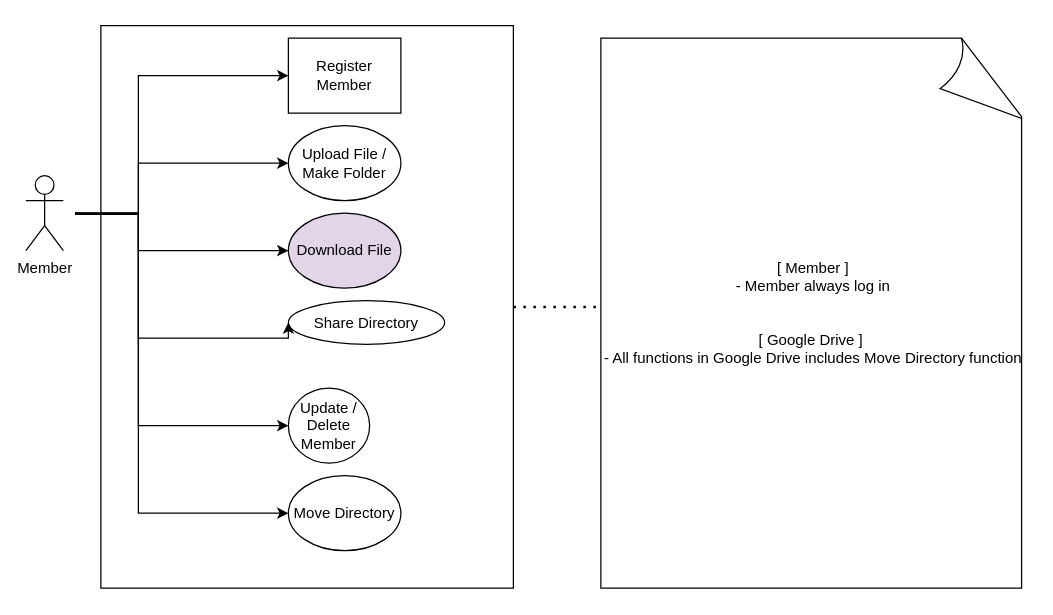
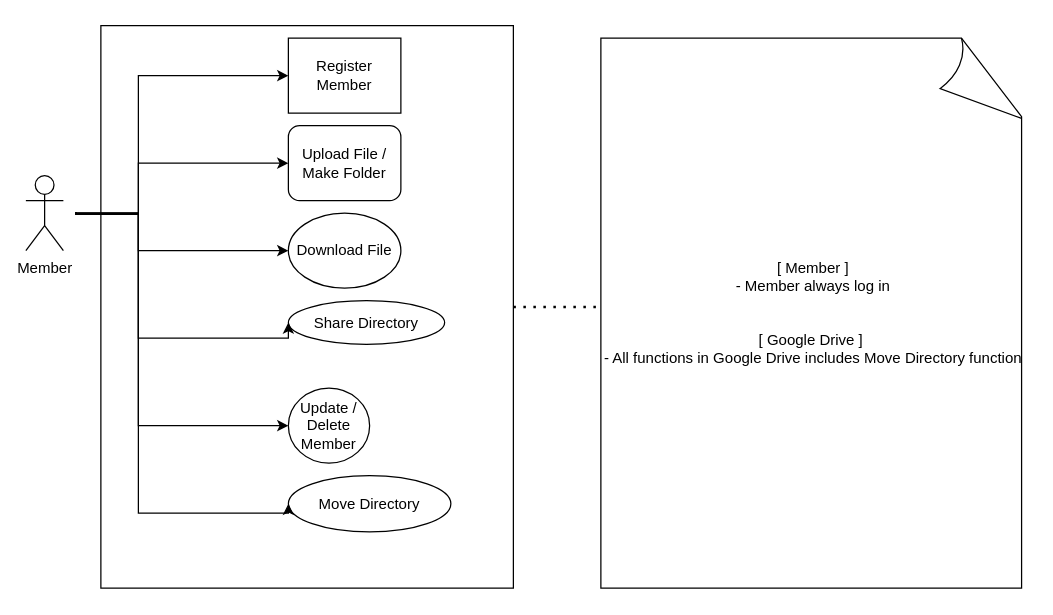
node "Upload File / Make Folder": shape ellipse -> rounded rectangle
node "Download File": fillcolor #e1d5e7 -> #ffffff
node "Move Directory": size 113x75 -> 163x56
